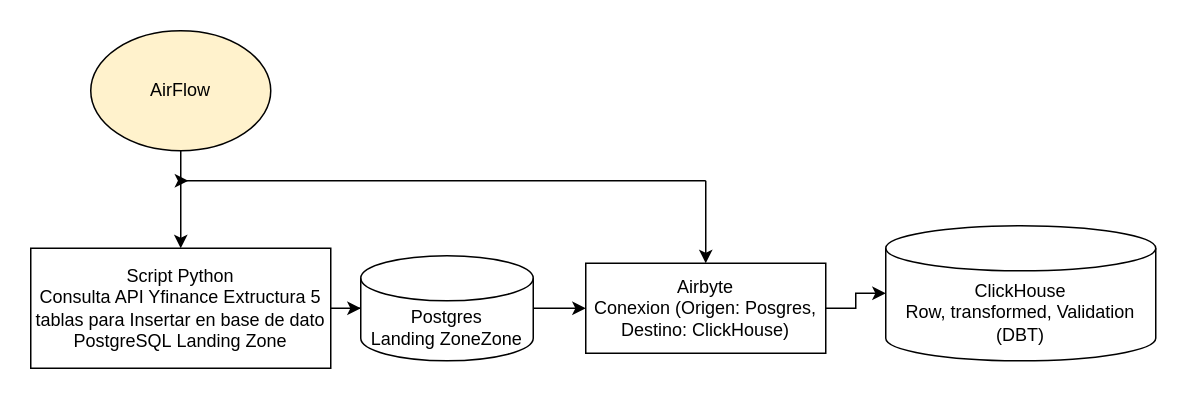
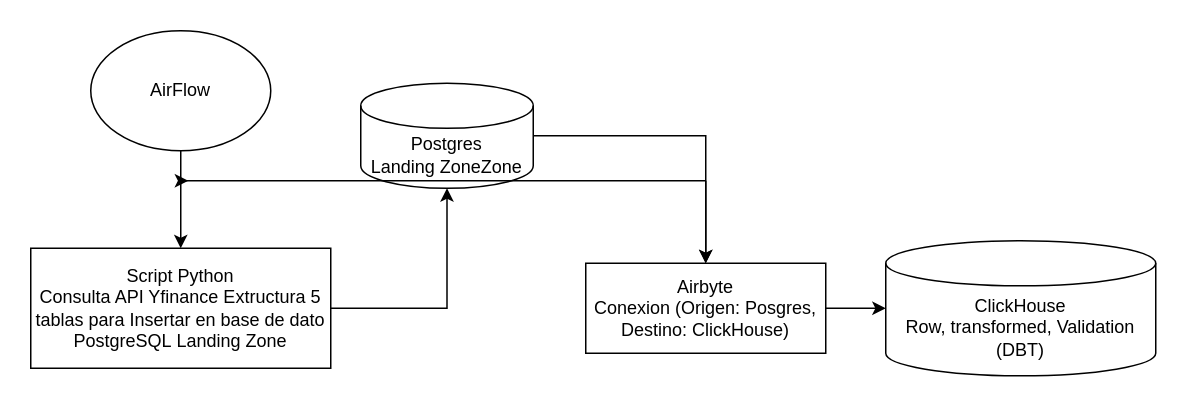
node "AirFlow": fillcolor #fff2cc -> #ffffff
node "ClickHouse Row, transformed, Validation (DBT)": moved (1021, 293) -> (1021, 308)
node "Postgres Landing ZoneZone": moved (447, 308) -> (447, 136)
